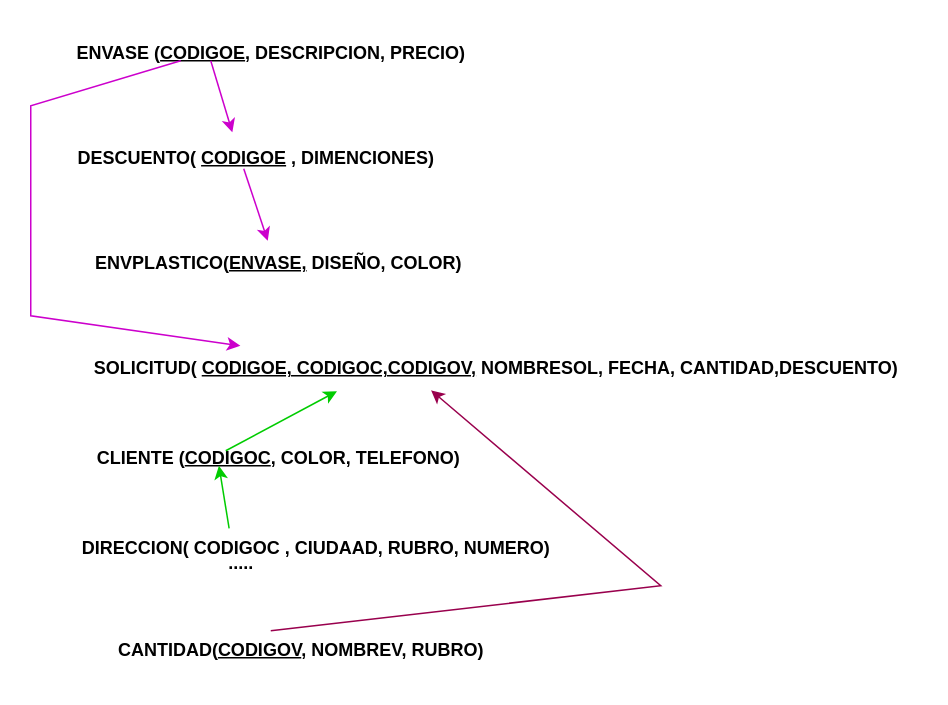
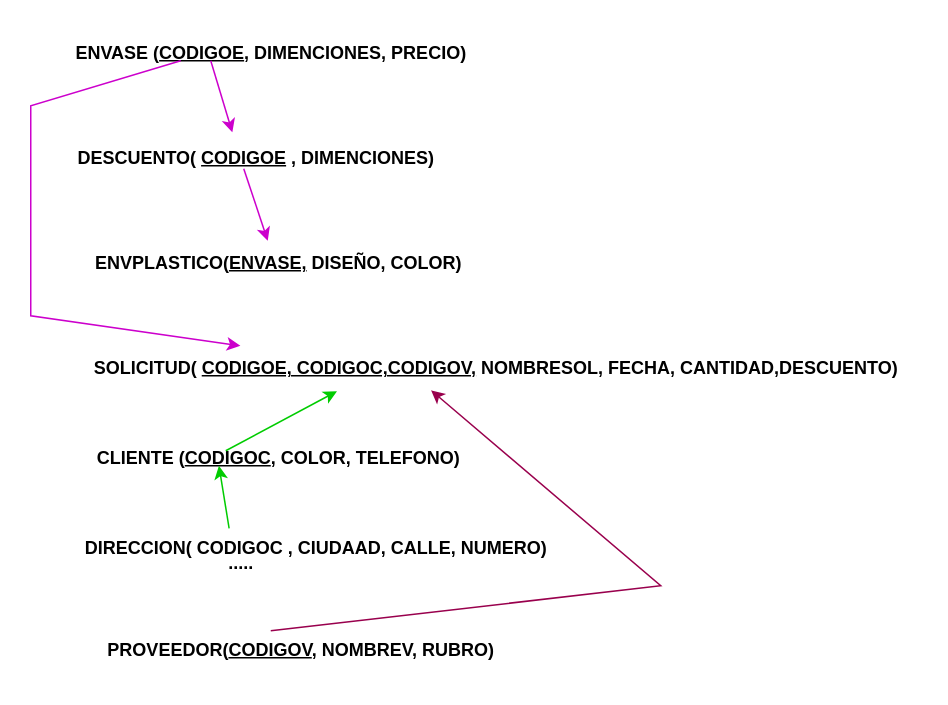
node "ENVASE (CODIGOE, DESCRIPCION, PRECIO)": label "ENVASE (CODIGOE, DESCRIPCION, PRECIO)" -> "ENVASE (CODIGOE, DIMENCIONES, PRECIO)"
node "DIRECCION( CODIGOC , CIUDAAD, RUBRO, NUMERO)": label "DIRECCION( CODIGOC , CIUDAAD, RUBRO, NUMERO)" -> "DIRECCION( CODIGOC , CIUDAAD, CALLE, NUMERO)"
node "CANTIDAD(CODIGOV, NOMBREV, RUBRO)": label "CANTIDAD(CODIGOV, NOMBREV, RUBRO)" -> "PROVEEDOR(CODIGOV, NOMBREV, RUBRO)"
